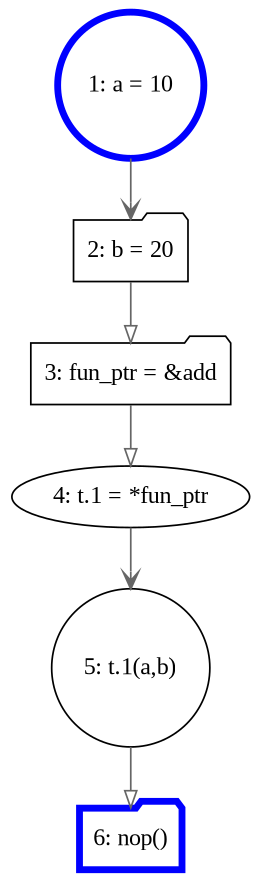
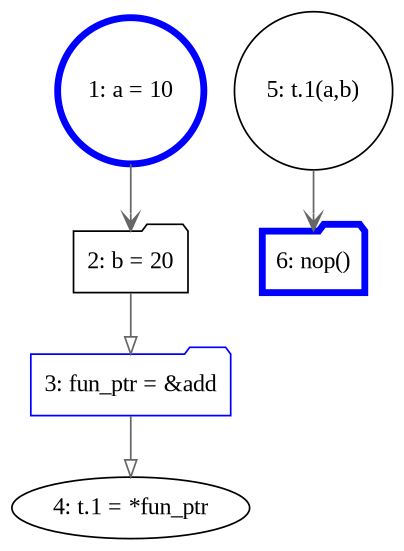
node "3: fun_ptr = &add": color black -> blue
edge "4: t.1 = *fun_ptr" -> "5: t.1(a,b)": removed
edge "5: t.1(a,b)" -> "6: nop()": arrowhead onormal -> vee
